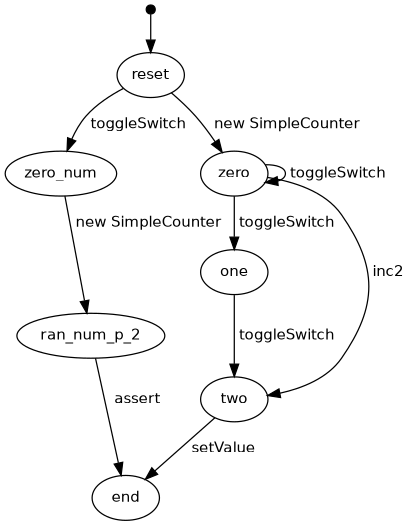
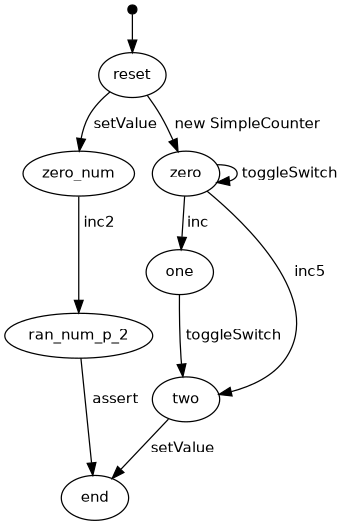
edge "reset" -> "zero_num": label " toggleSwitch " -> " setValue "
edge "zero_num" -> "ran_num_p_2": label " new SimpleCounter " -> " inc2 "
edge "zero" -> "one": label " toggleSwitch " -> " inc "
edge "zero" -> "two": label " inc2 " -> " inc5 "
